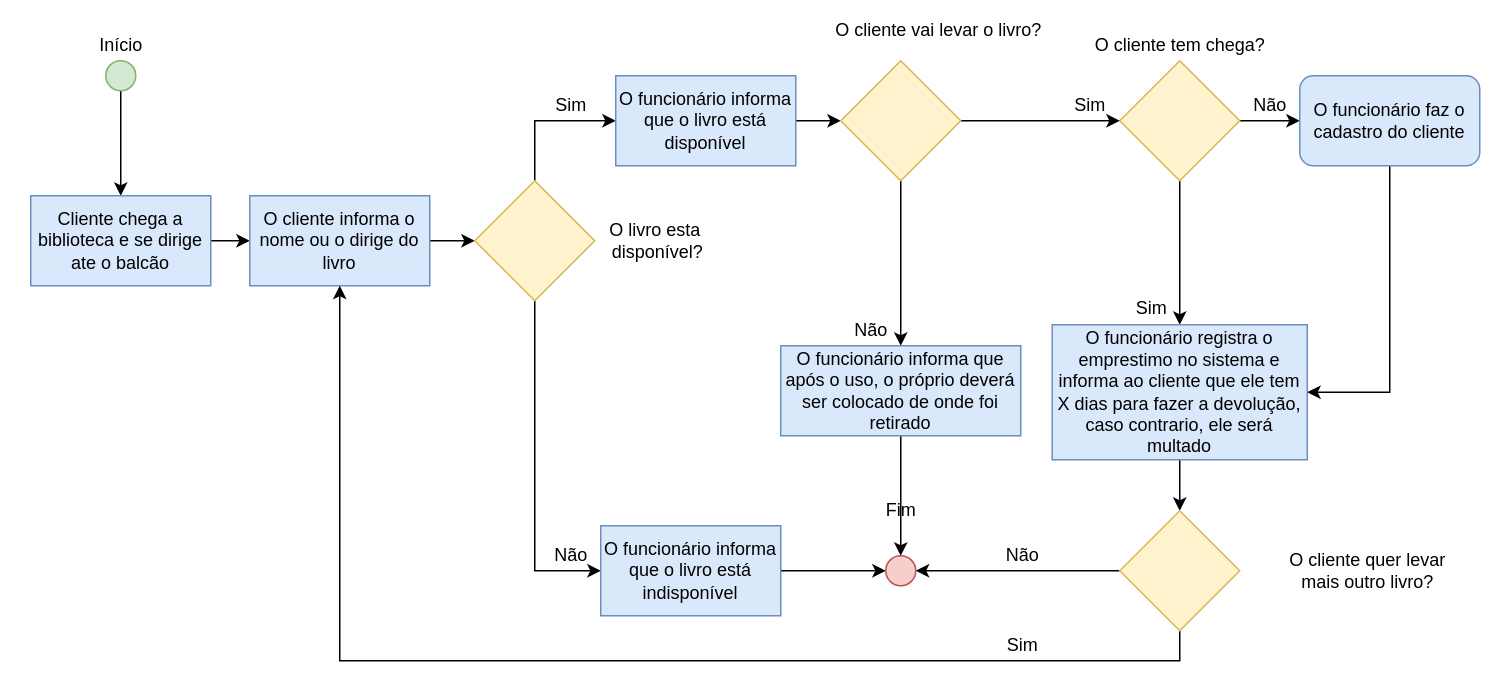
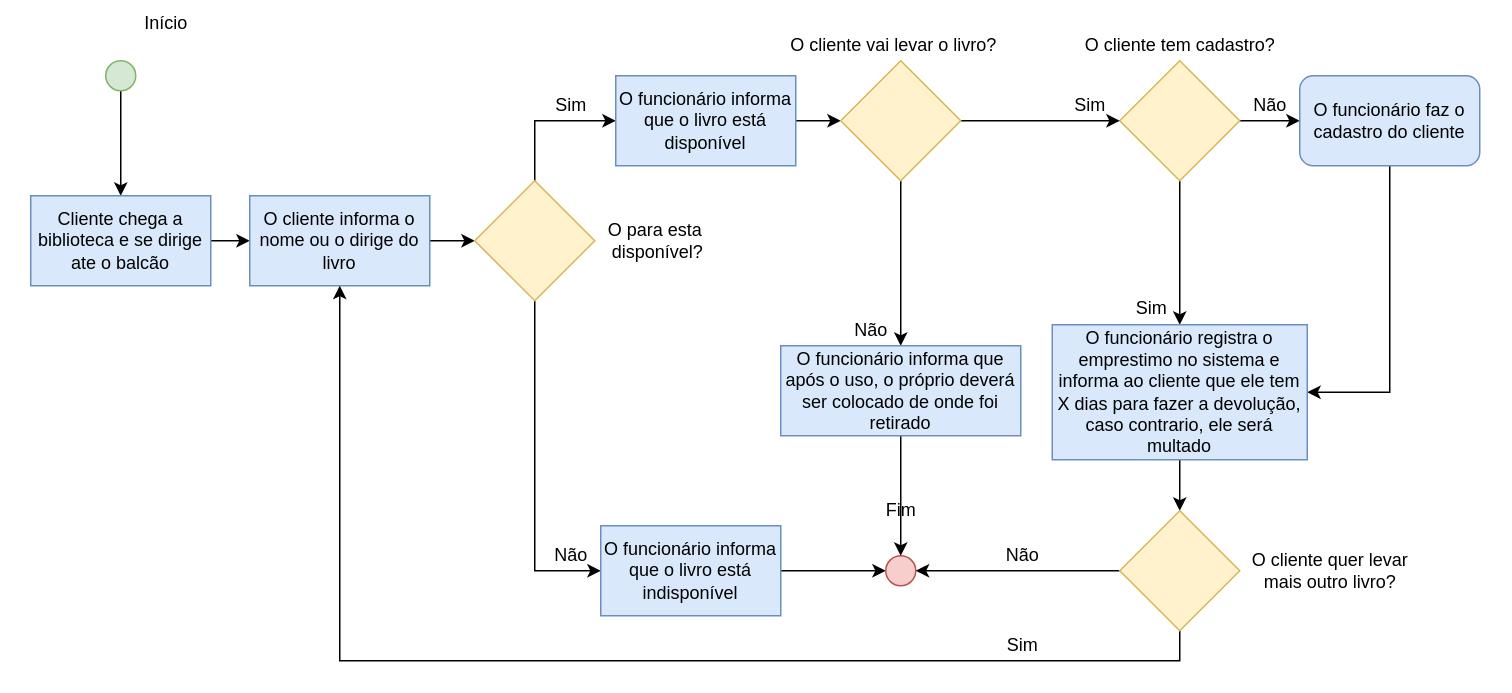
node "O cliente vai levar o livro?": moved (938, 31) -> (893, 46)
node "Início": moved (121, 46) -> (166, 23)
node "O cliente tem chega?": label "O cliente tem chega?" -> "O cliente tem cadastro?"
node "O livro esta disponível?": label "O livro esta disponível?" -> "O para esta disponível?"
node "O cliente quer levar mais outro livro?": moved (1367, 571) -> (1330, 571)
